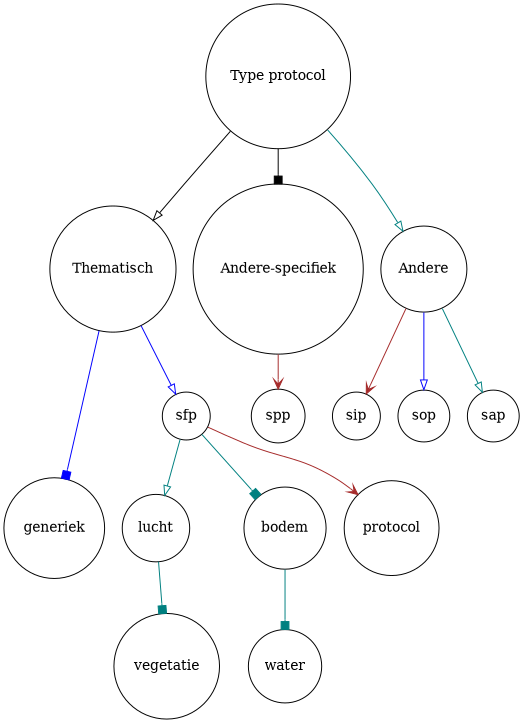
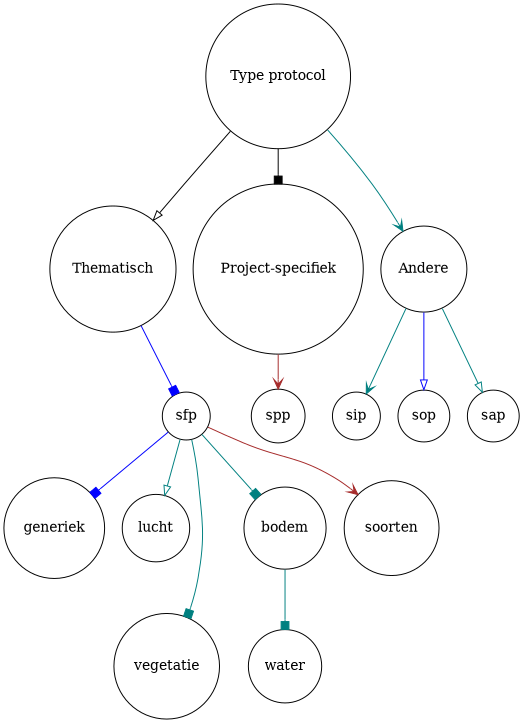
edge "Type protocol" -> "Andere": arrowhead onormal -> vee
node "Andere-specifiek": label "Andere-specifiek" -> "Project-specifiek"
edge "Andere" -> "sip": color brown -> teal
edge "Thematisch" -> "sfp": arrowhead onormal -> box
edge "Thematisch" -> "generiek": now "sfp" -> "generiek"
node "protocol": label "protocol" -> "soorten"
edge "lucht" -> "vegetatie": now "sfp" -> "vegetatie"
